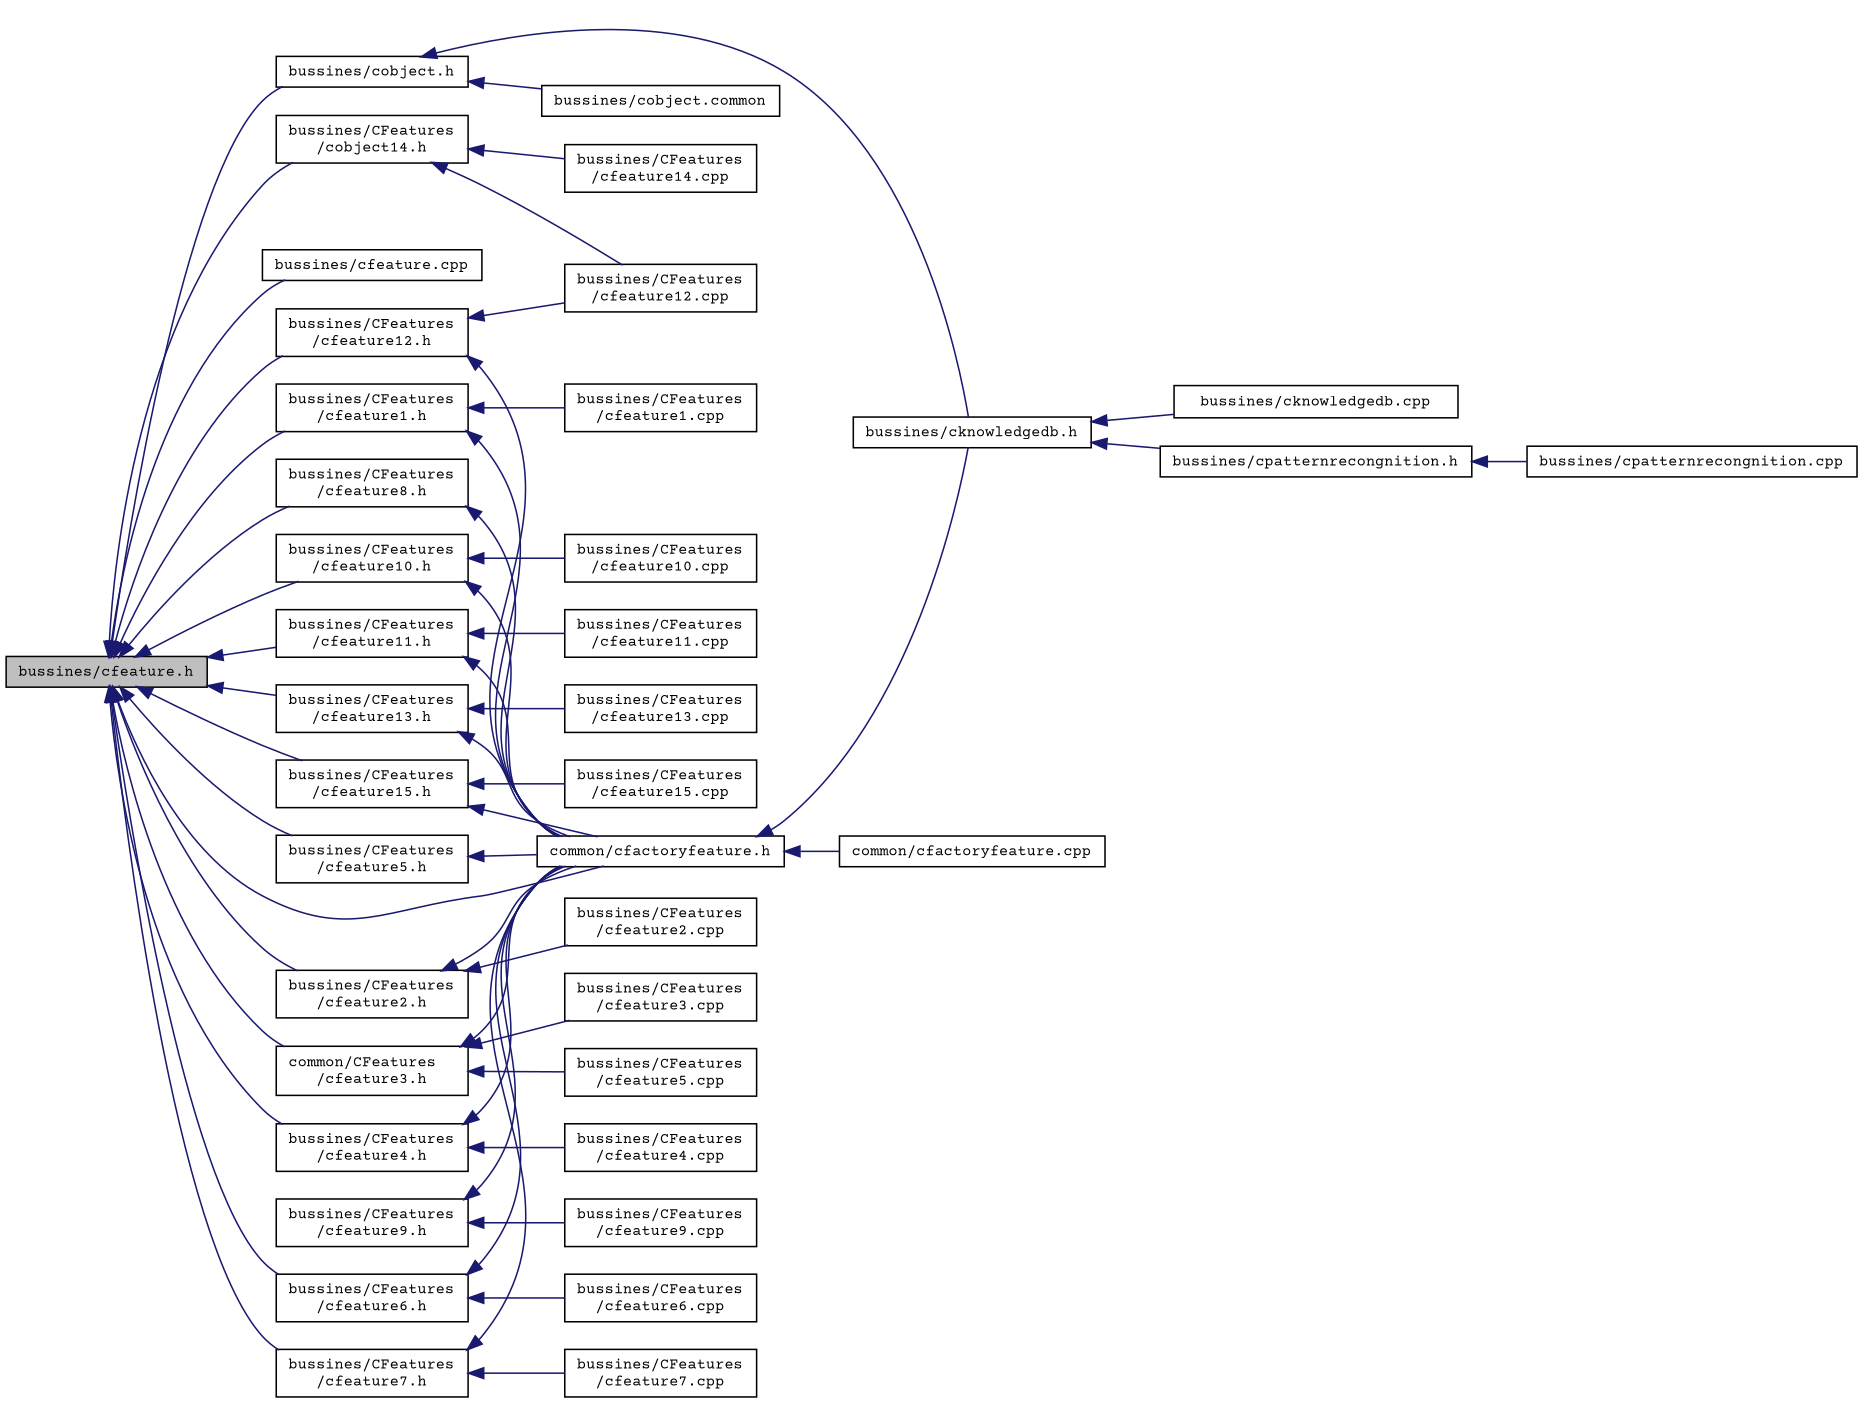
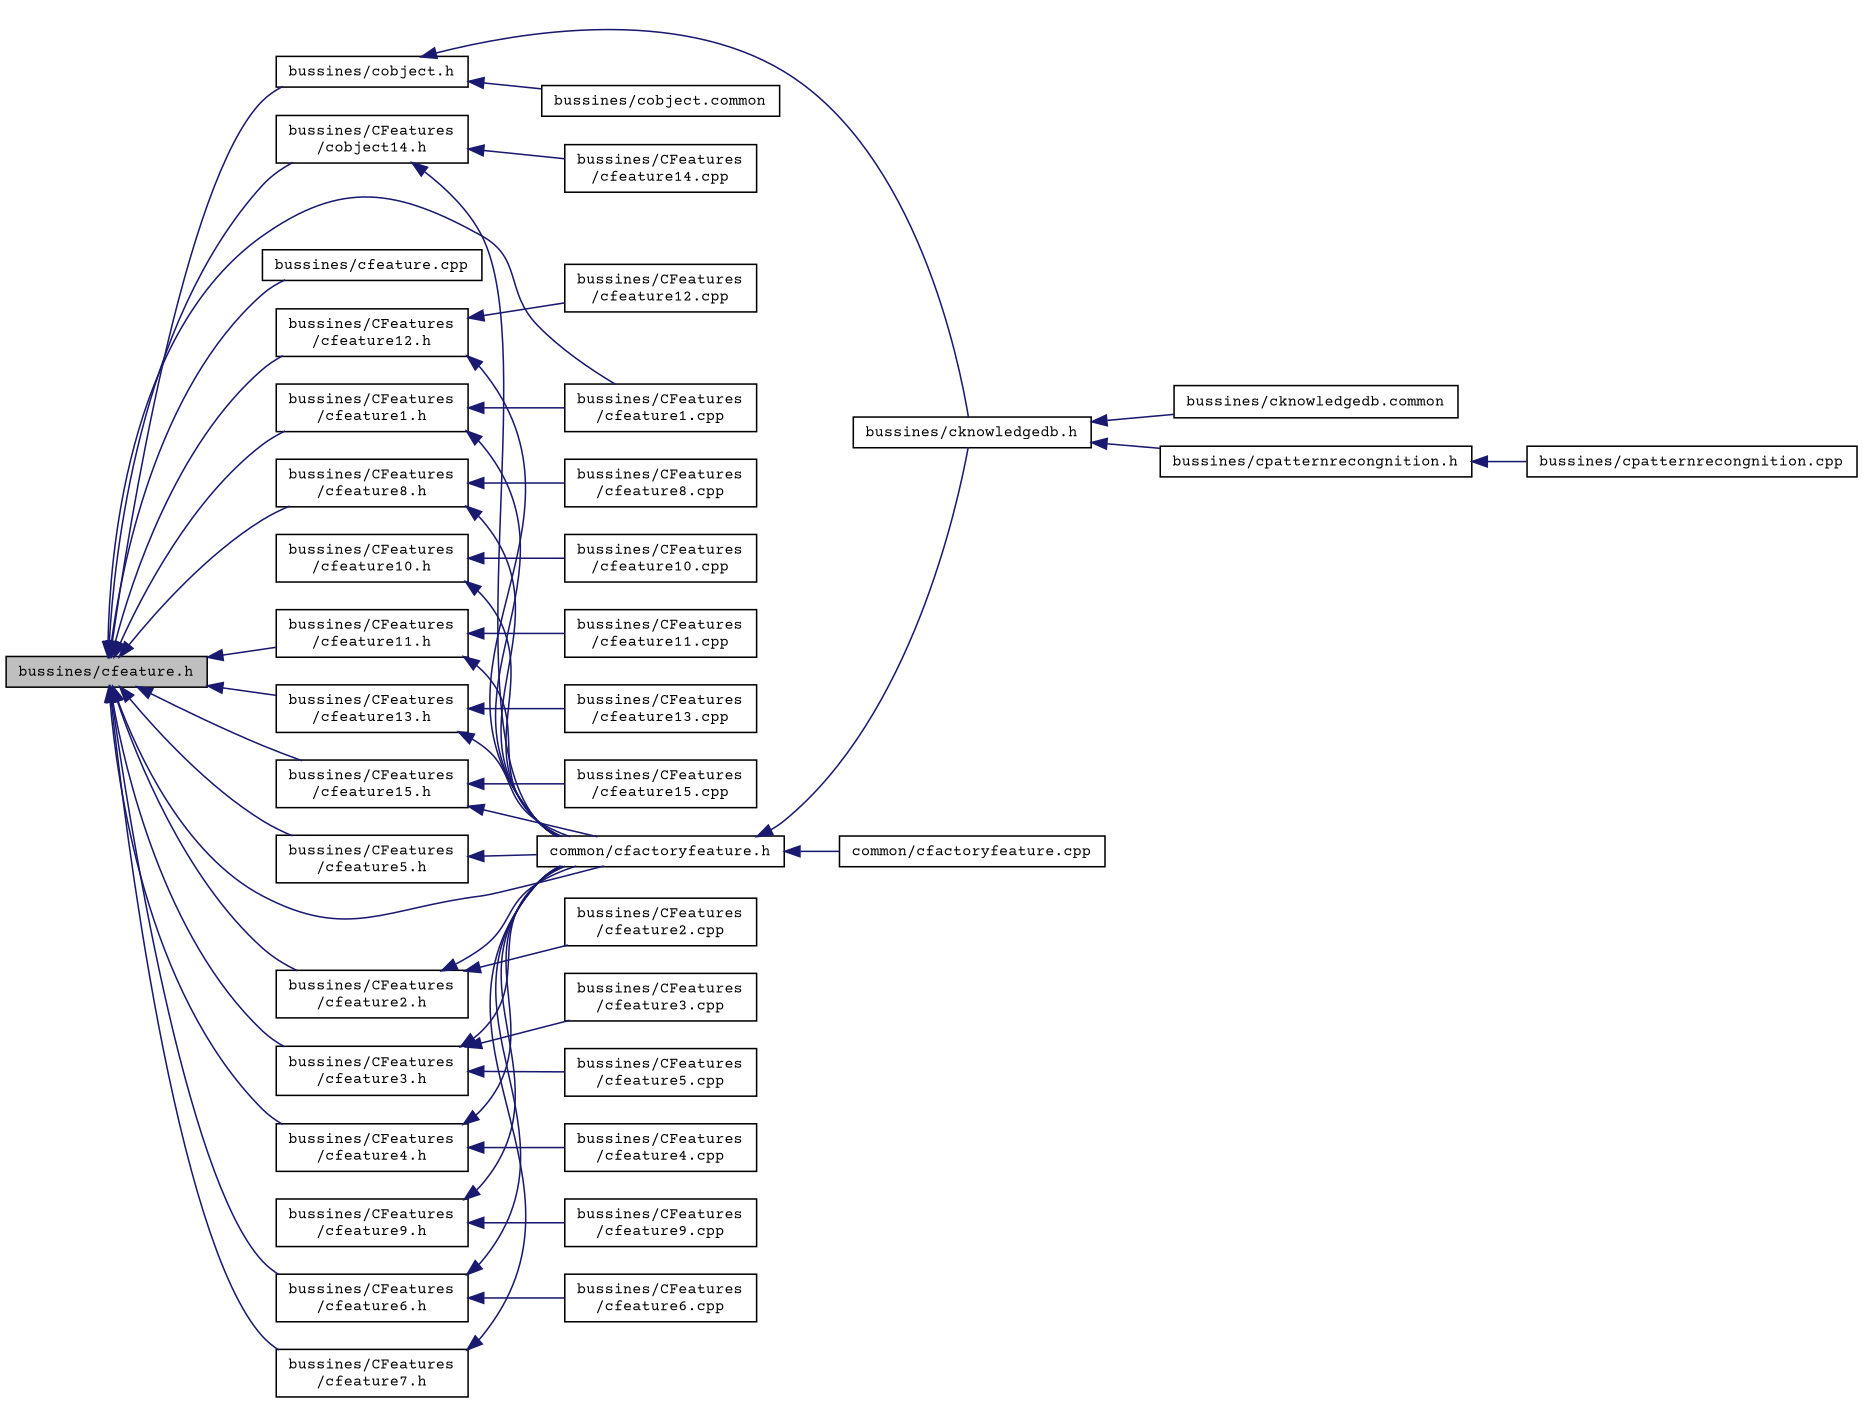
edge "bussines/CFeatures /cfeature12.cpp" -> "bussines/CFeatures /cobject14.h": now "common/cfactoryfeature.h" -> "bussines/CFeatures /cobject14.h"
node "bussines/cknowledgedb.cpp": label "bussines/cknowledgedb.cpp" -> "bussines/cknowledgedb.common"
node "bussines/CFeatures /cfeature8.cpp": added
edge "bussines/CFeatures /cfeature10.h" -> "bussines/cfeature.h": now "bussines/CFeatures /cfeature1.cpp" -> "bussines/cfeature.h"
node "common/CFeatures /cfeature3.h": label "common/CFeatures /cfeature3.h" -> "bussines/CFeatures /cfeature3.h"
node "bussines/CFeatures /cfeature7.cpp": removed
